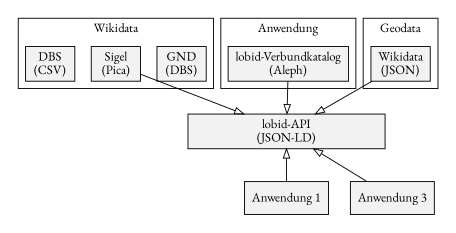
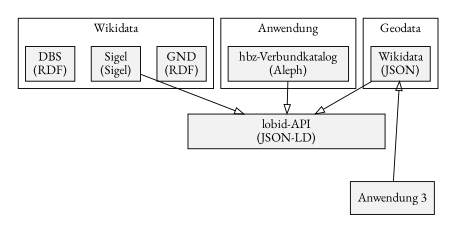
node "DBS (CSV)": label "DBS (CSV)" -> "DBS (RDF)"
node "Sigel (Pica)": label "Sigel (Pica)" -> "Sigel (Sigel)"
node "GND (DBS)": label "GND (DBS)" -> "GND (RDF)"
node "lobid-Verbundkatalog (Aleph)": label "lobid-Verbundkatalog (Aleph)" -> "hbz-Verbundkatalog (Aleph)"
edge "Anwendung 3" -> "lobid-API (JSON-LD)": now "Anwendung 3" -> "Wikidata (JSON)"
node "Anwendung 1": removed
